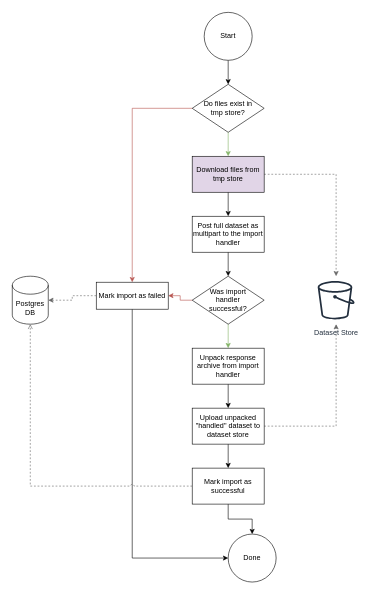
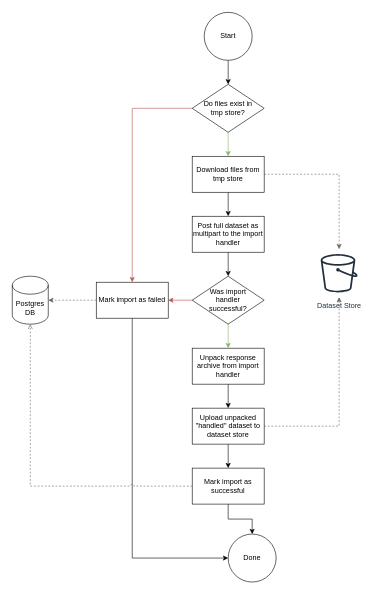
node "Download files from tmp store": fillcolor #e1d5e7 -> #ffffff
node "Mark import as failed": size 72x27 -> 72x36
node "Dataset Store": moved (336, 300) -> (339, 273)
